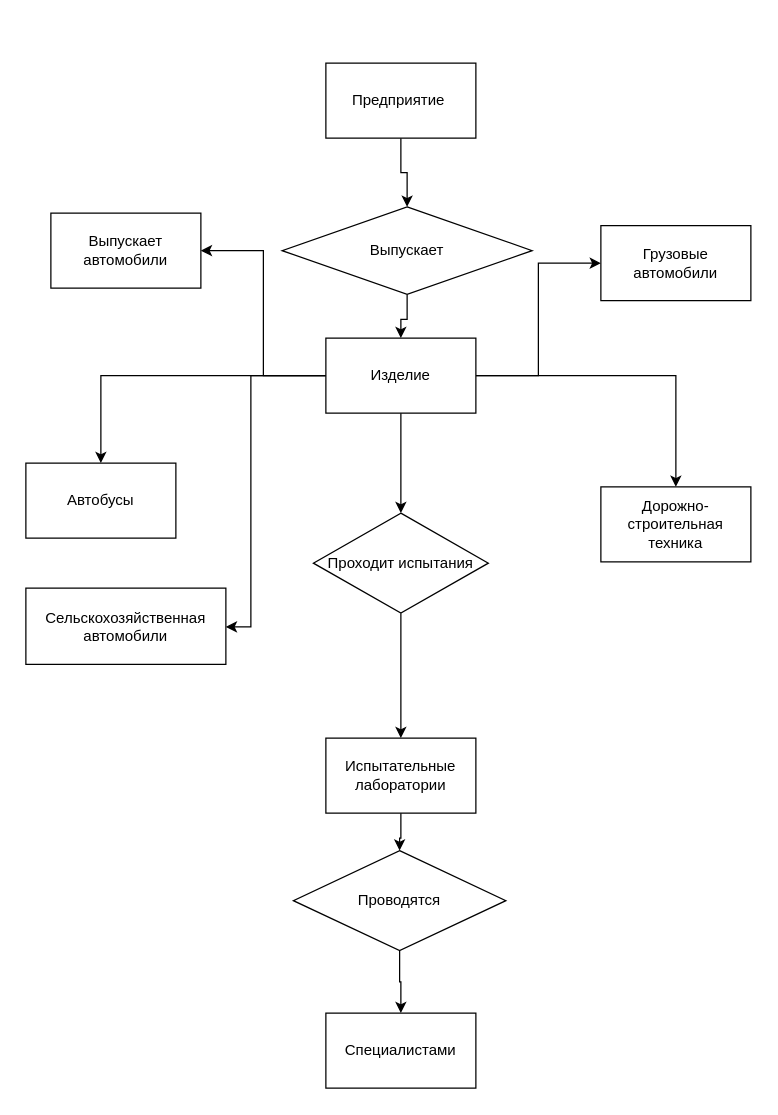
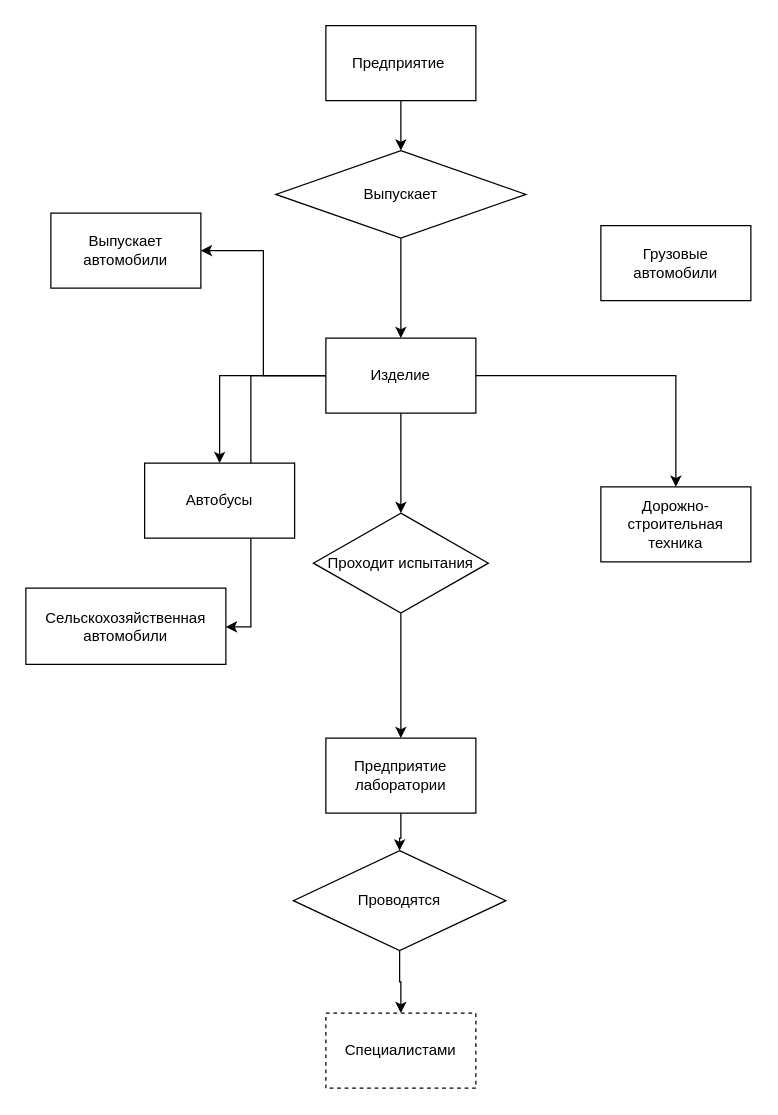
node "Предприятие": moved (401, 101) -> (401, 63)
node "Выпускает": moved (407, 251) -> (401, 194)
edge "Изделие" -> "Грузовые автомобили": removed
node "Автобусы": moved (101, 501) -> (219, 501)
node "Испытательные лаборатории": label "Испытательные лаборатории" -> "Предприятие лаборатории"
node "Специалистами": style solid -> dashed
